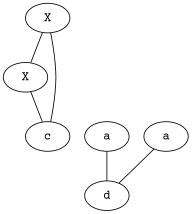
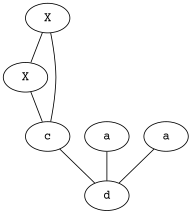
edge "c" -- "d": added
